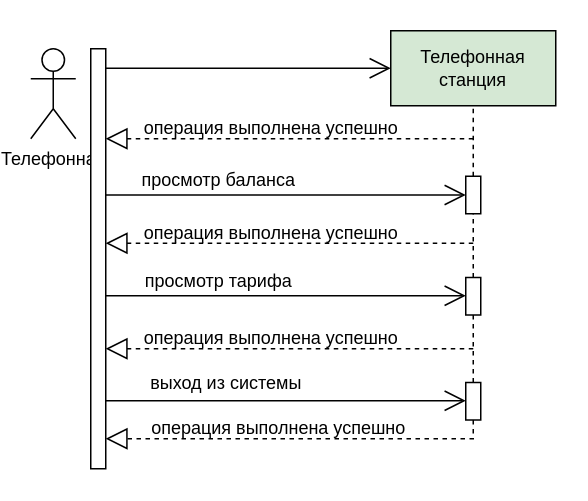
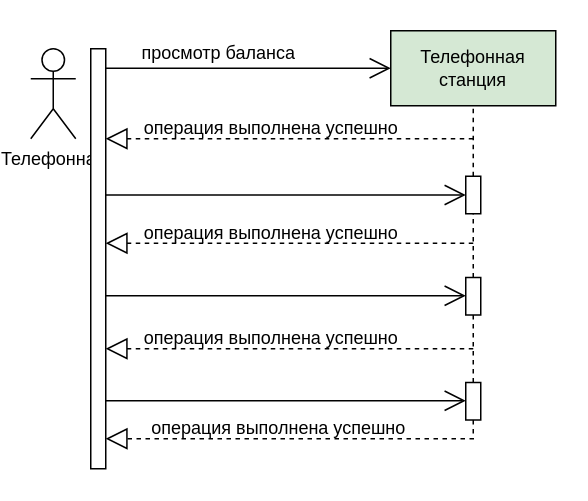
node "просмотр баланса": moved (218, 180) -> (218, 53)
node "просмотр тарифа": removed
node "выход из системы": removed
